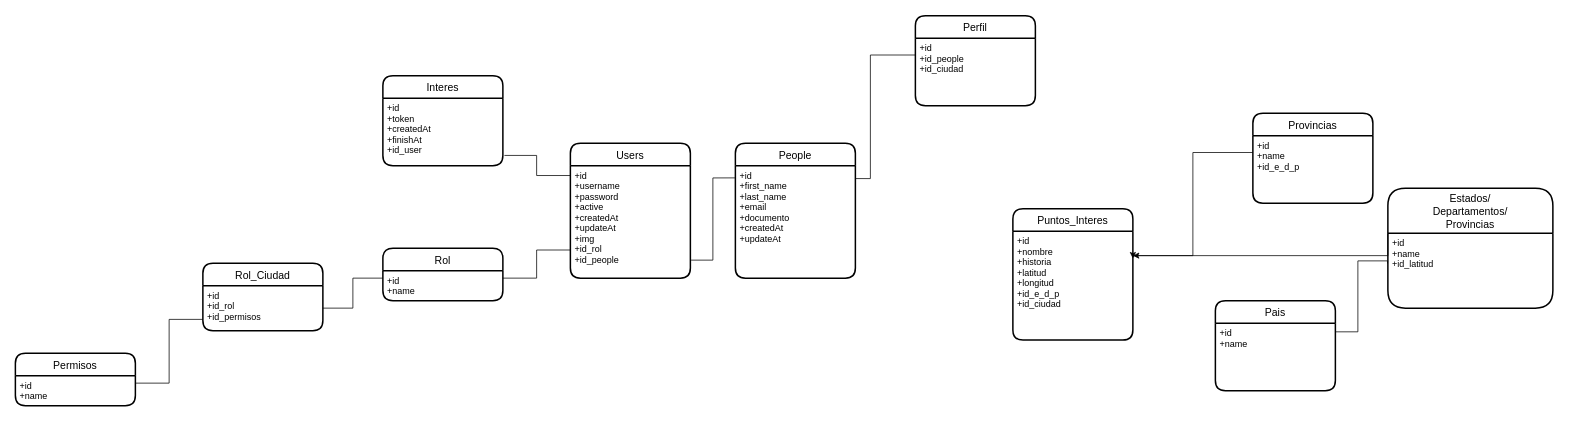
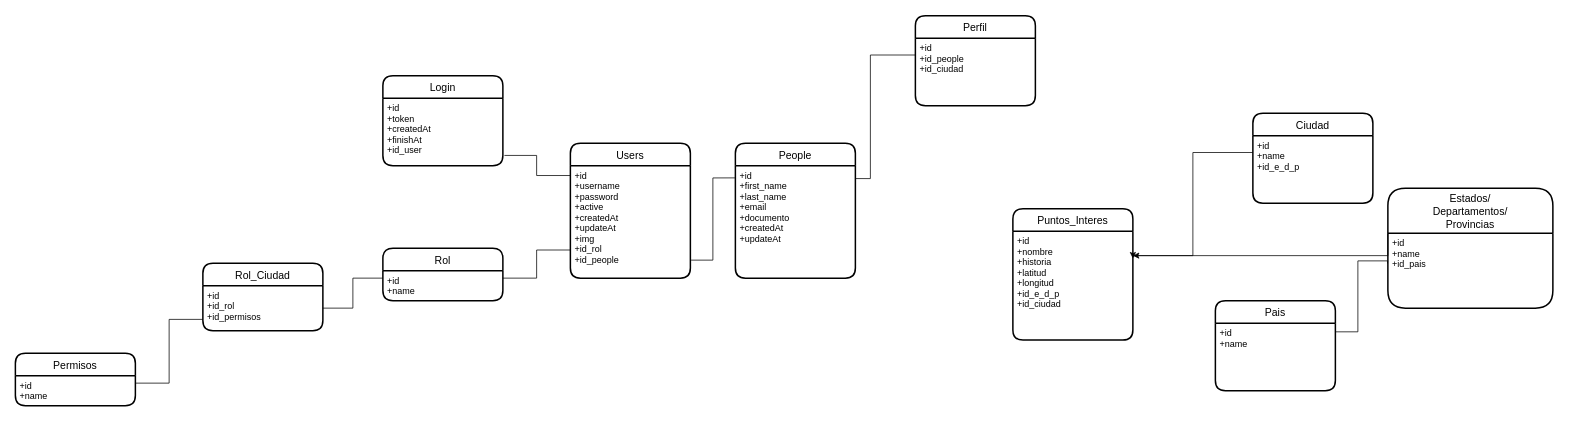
node "Interes": label "Interes" -> "Login"
node "Provincias": label "Provincias" -> "Ciudad"
node "+id +name +id_latitud": label "+id +name +id_latitud" -> "+id +name +id_pais"
